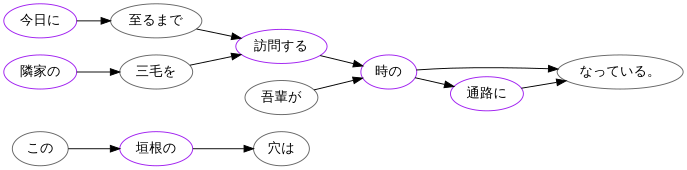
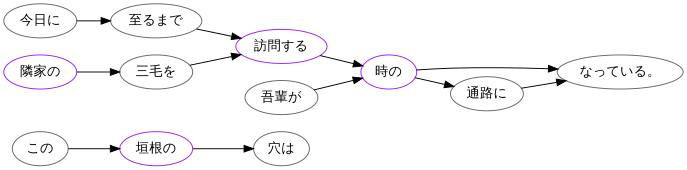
node "今日に": color purple -> gray40
node "通路に": color purple -> gray40
